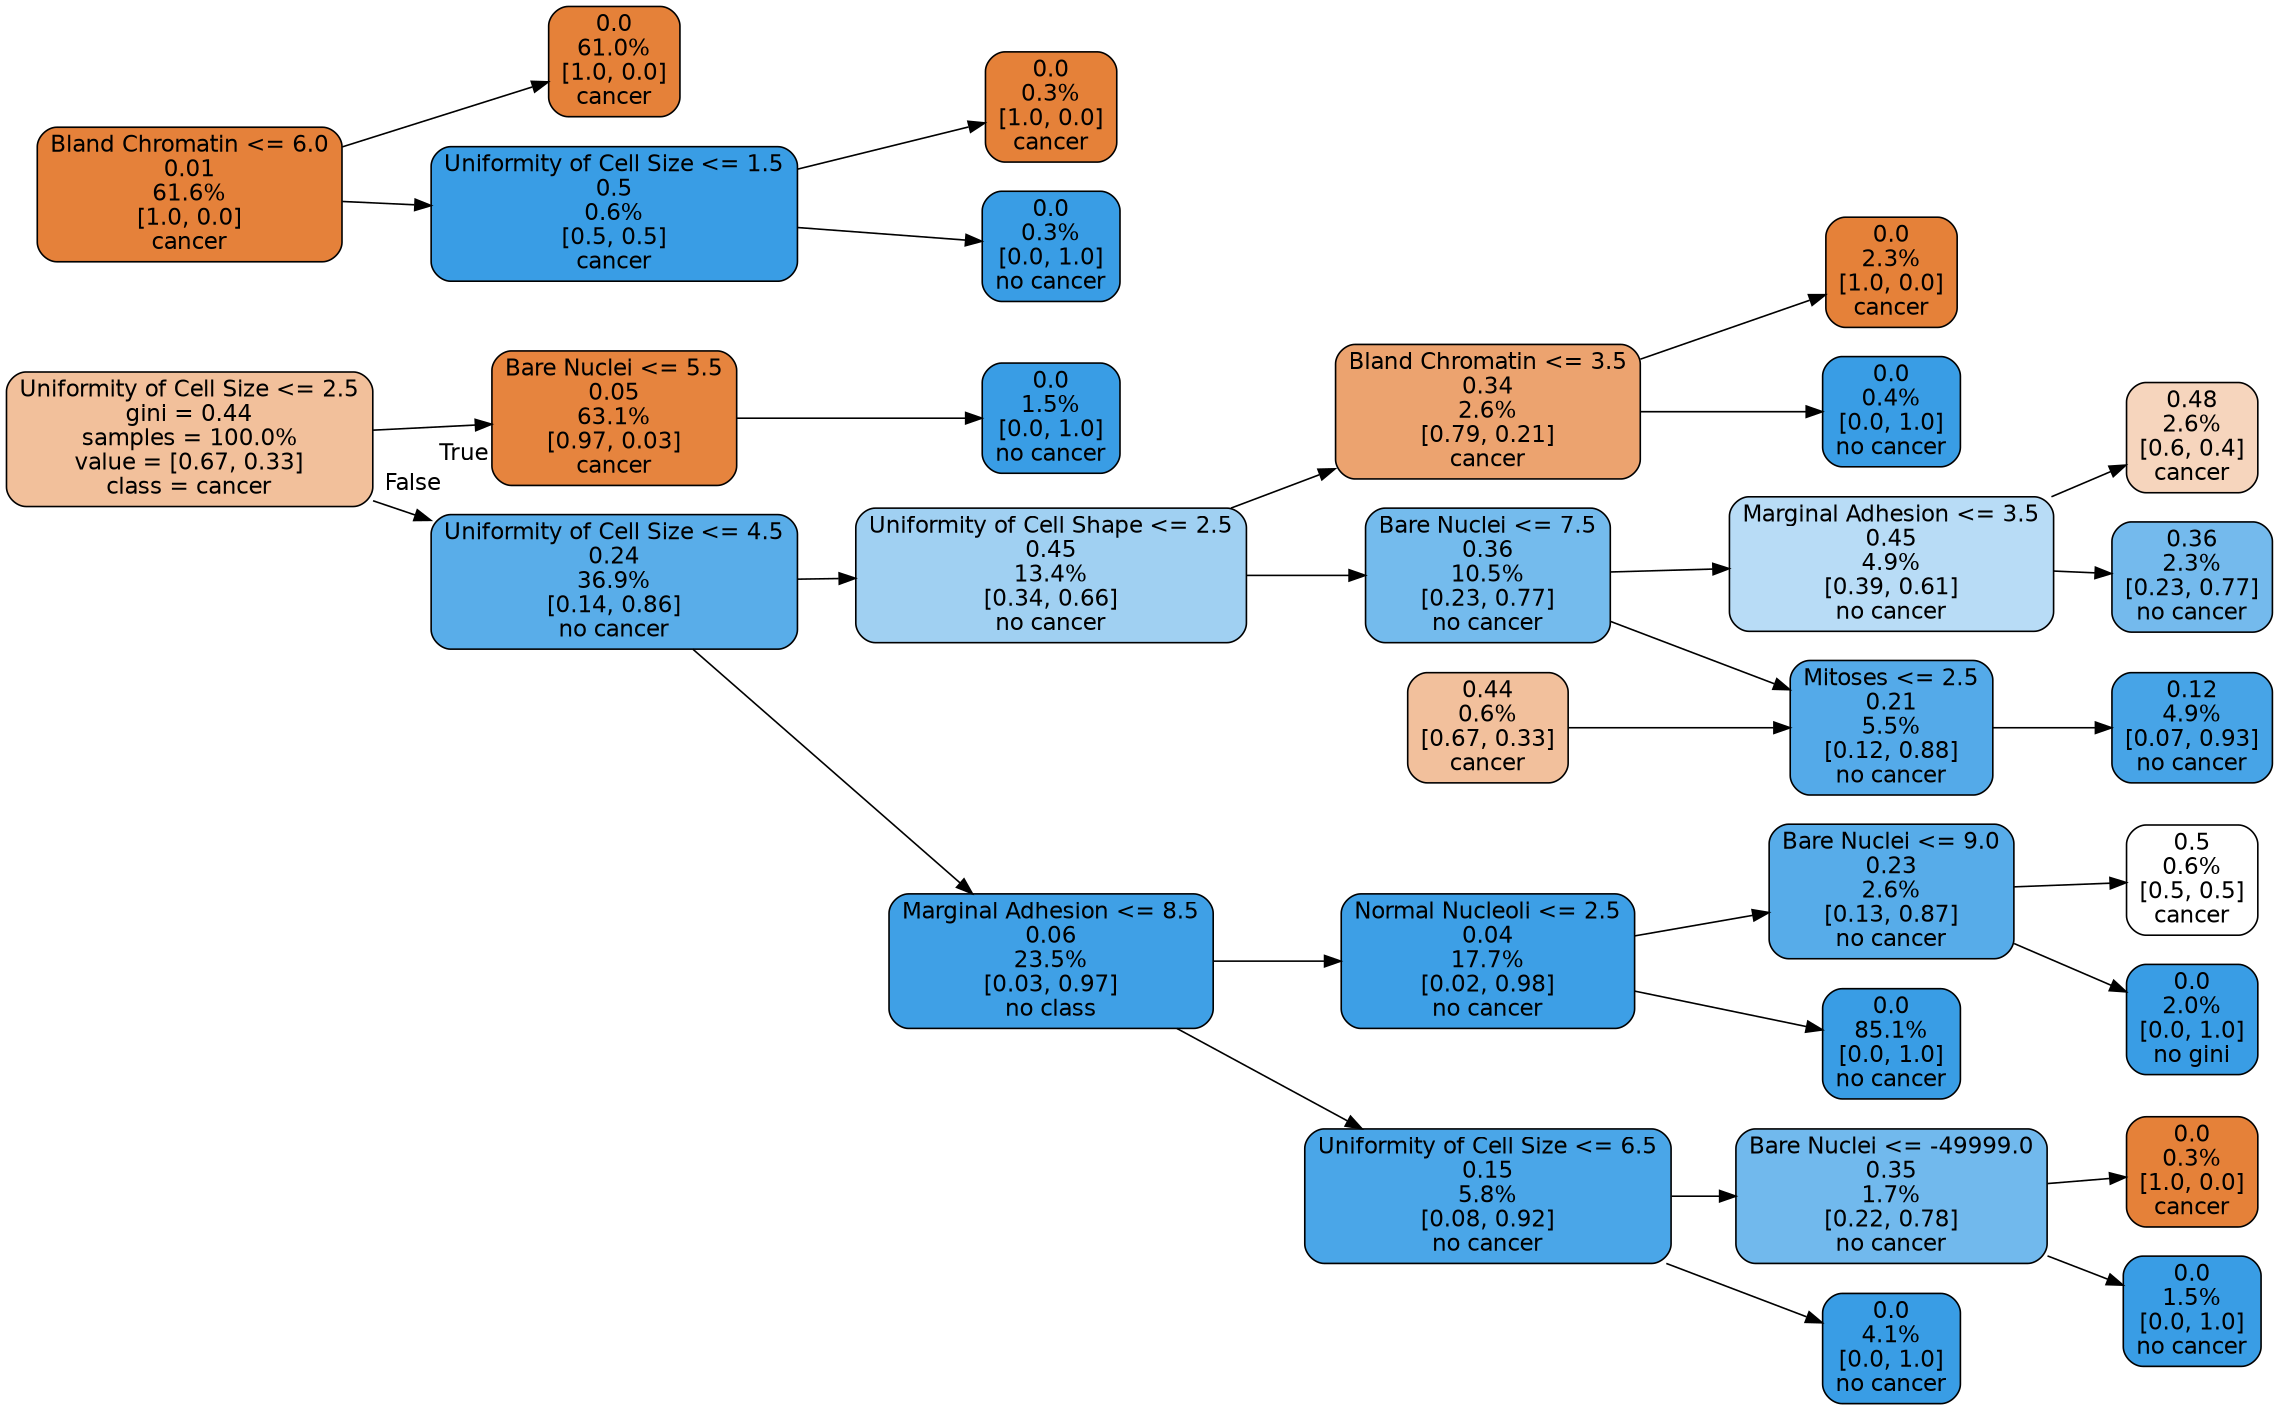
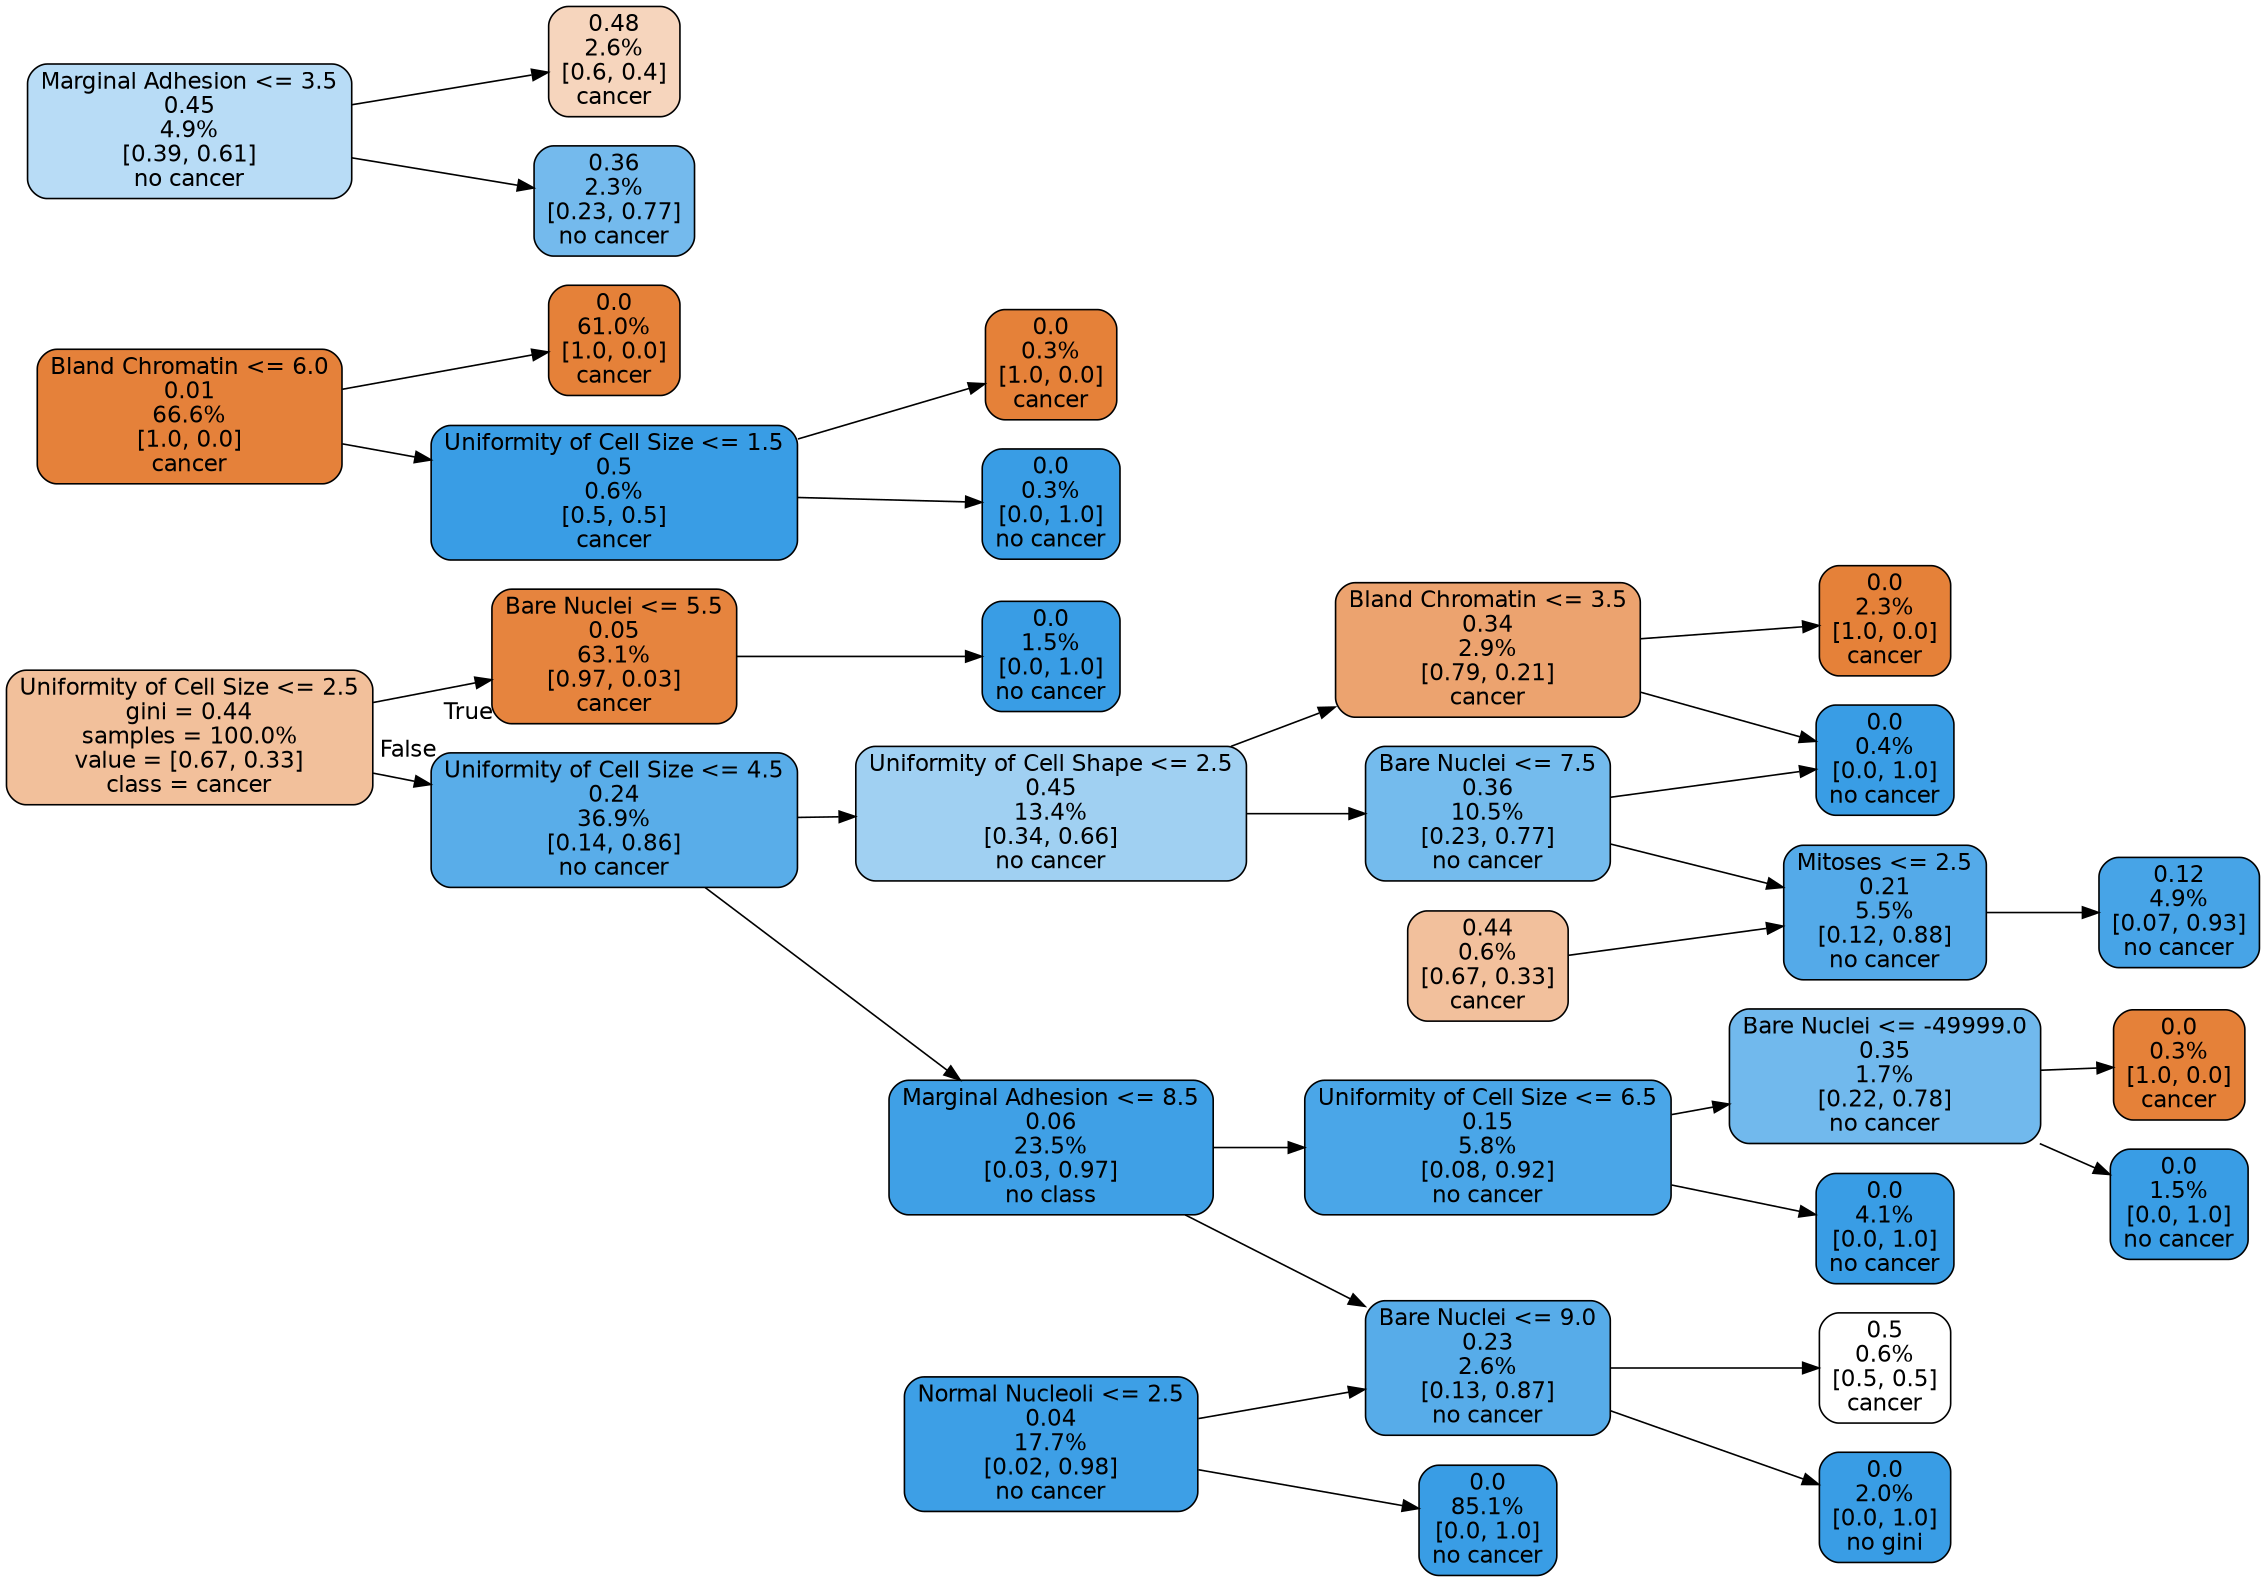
node "Bland Chromatin <= 6.0 0.01 61.6% [1.0, 0.0] cancer": label "Bland Chromatin <= 6.0 0.01 61.6% [1.0, 0.0] cancer" -> "Bland Chromatin <= 6.0 0.01 66.6% [1.0, 0.0] cancer"
node "Bland Chromatin <= 3.5 0.34 2.6% [0.79, 0.21] cancer": label "Bland Chromatin <= 3.5 0.34 2.6% [0.79, 0.21] cancer" -> "Bland Chromatin <= 3.5 0.34 2.9% [0.79, 0.21] cancer"
edge "Bare Nuclei <= 7.5 0.36 10.5% [0.23, 0.77] no cancer" -> "Marginal Adhesion <= 3.5 0.45 4.9% [0.39, 0.61] no cancer": now "Bare Nuclei <= 7.5 0.36 10.5% [0.23, 0.77] no cancer" -> "0.0 0.4% [0.0, 1.0] no cancer"
edge "Marginal Adhesion <= 8.5 0.06 23.5% [0.03, 0.97] no class" -> "Normal Nucleoli <= 2.5 0.04 17.7% [0.02, 0.98] no cancer": now "Marginal Adhesion <= 8.5 0.06 23.5% [0.03, 0.97] no class" -> "Bare Nuclei <= 9.0 0.23 2.6% [0.13, 0.87] no cancer"
